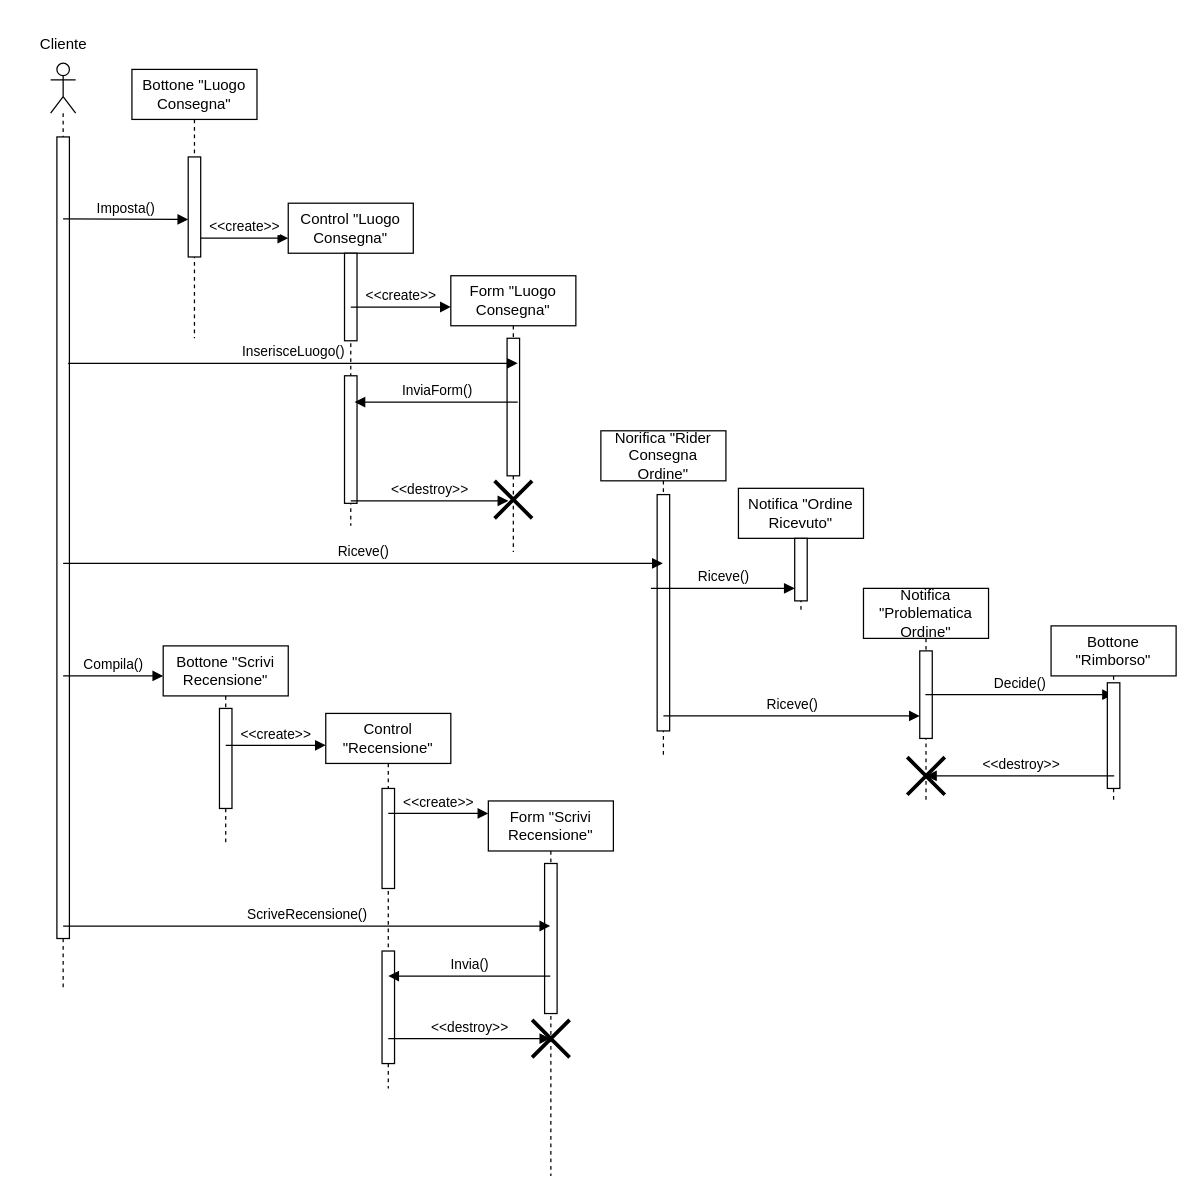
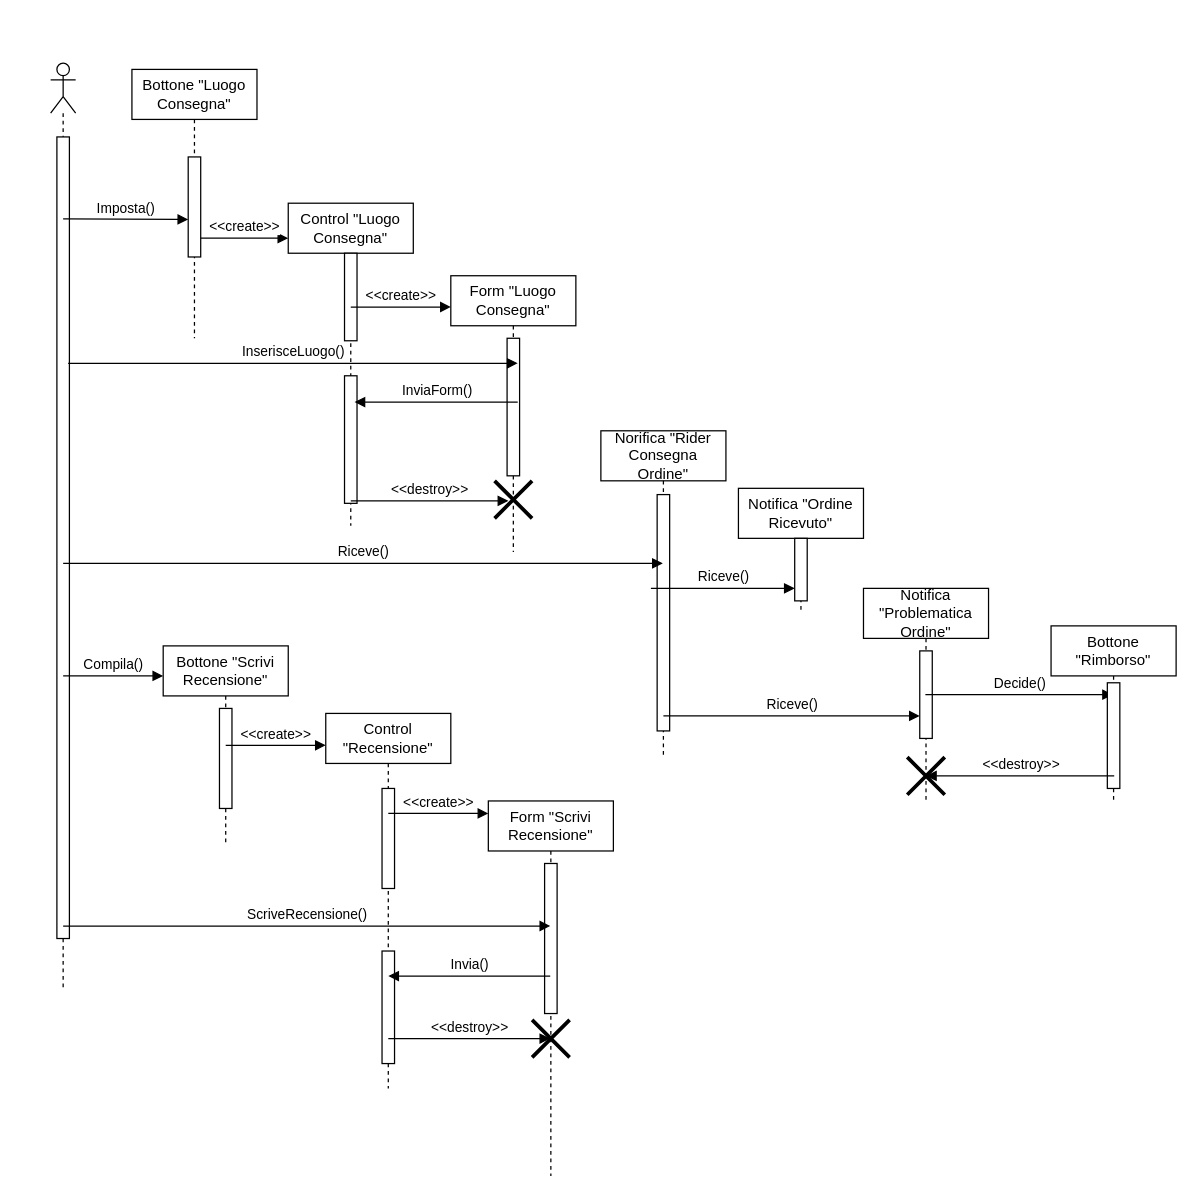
node "Cliente": removed
